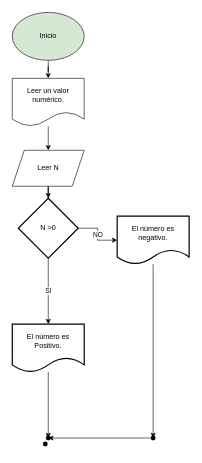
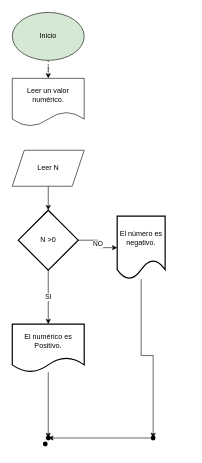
edge "Inicio" -> "Leer un valor numérico.": style solid -> dashed
edge "Leer un valor numérico." -> "Leer N": removed
node "N >0": moved (48, 228) -> (48, 240)
node "El número es negativo.": size 72x48 -> 48x63
node "El número es Positivo.": label "El número es Positivo." -> "El numérico es Positivo."
